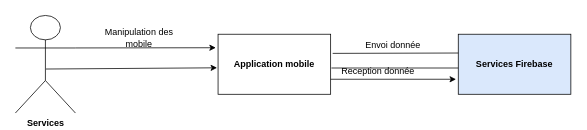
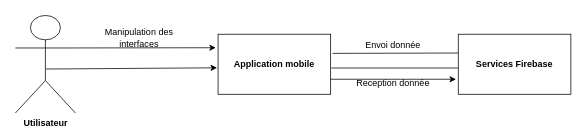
node "Manipulation des mobile": label "Manipulation des mobile" -> "Manipulation des interfaces"
node "Services Firebase": fillcolor #dae8fc -> #ffffff
node "Reception donnée": moved (379, 72) -> (394, 83)
node "Services": label "Services" -> "Utilisateur"
